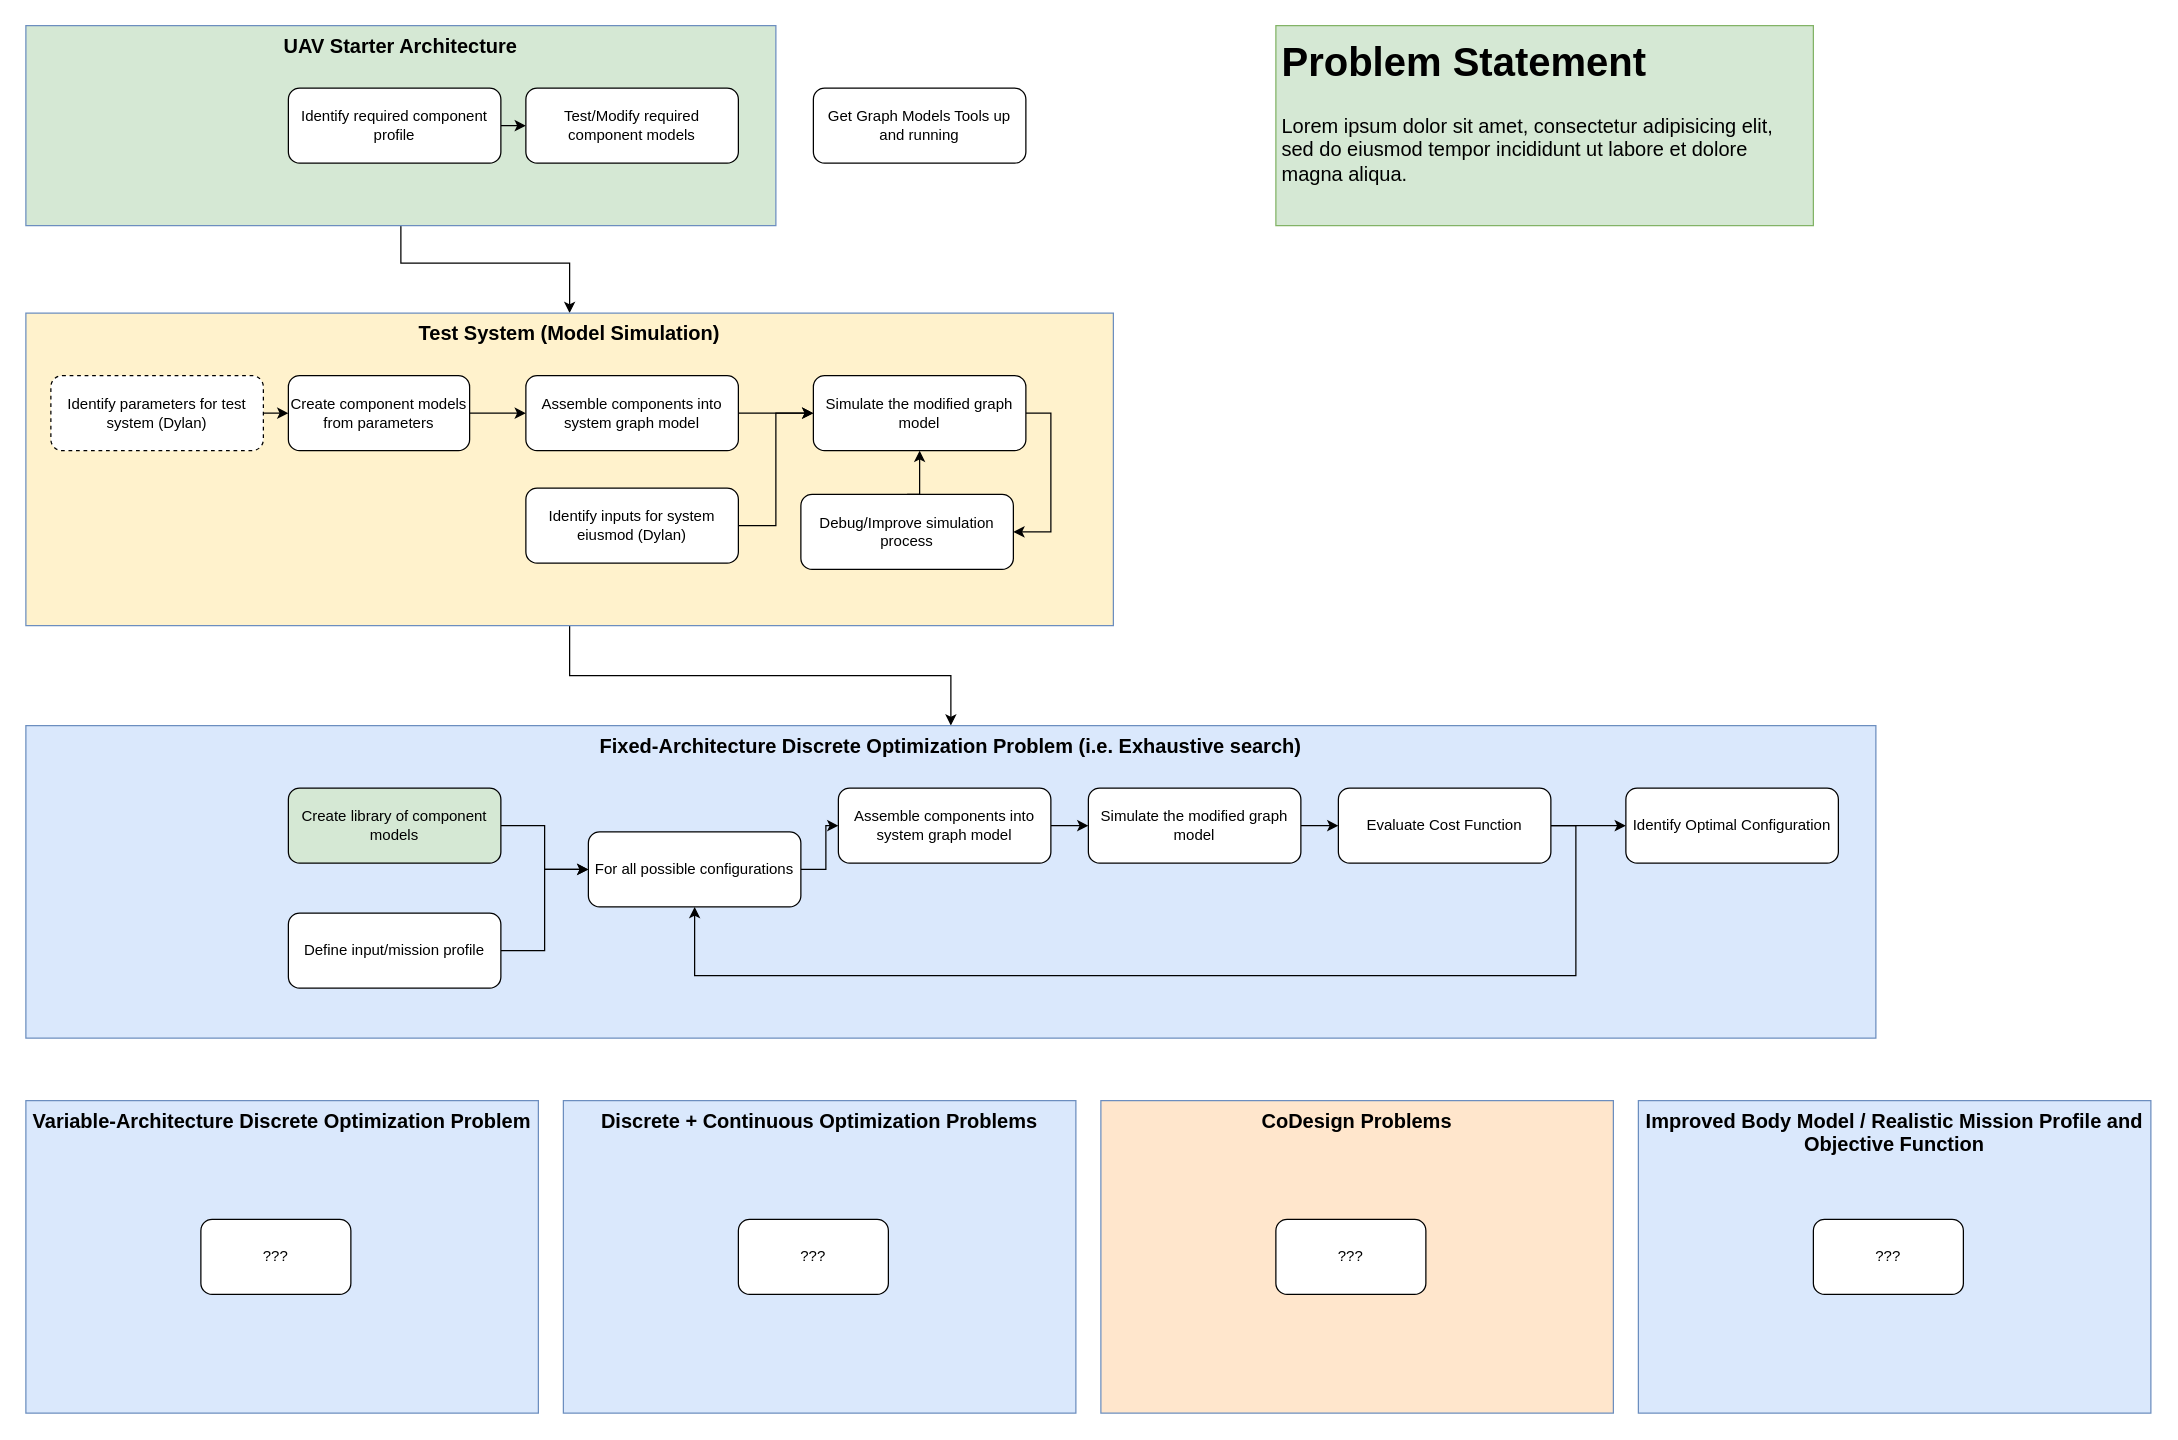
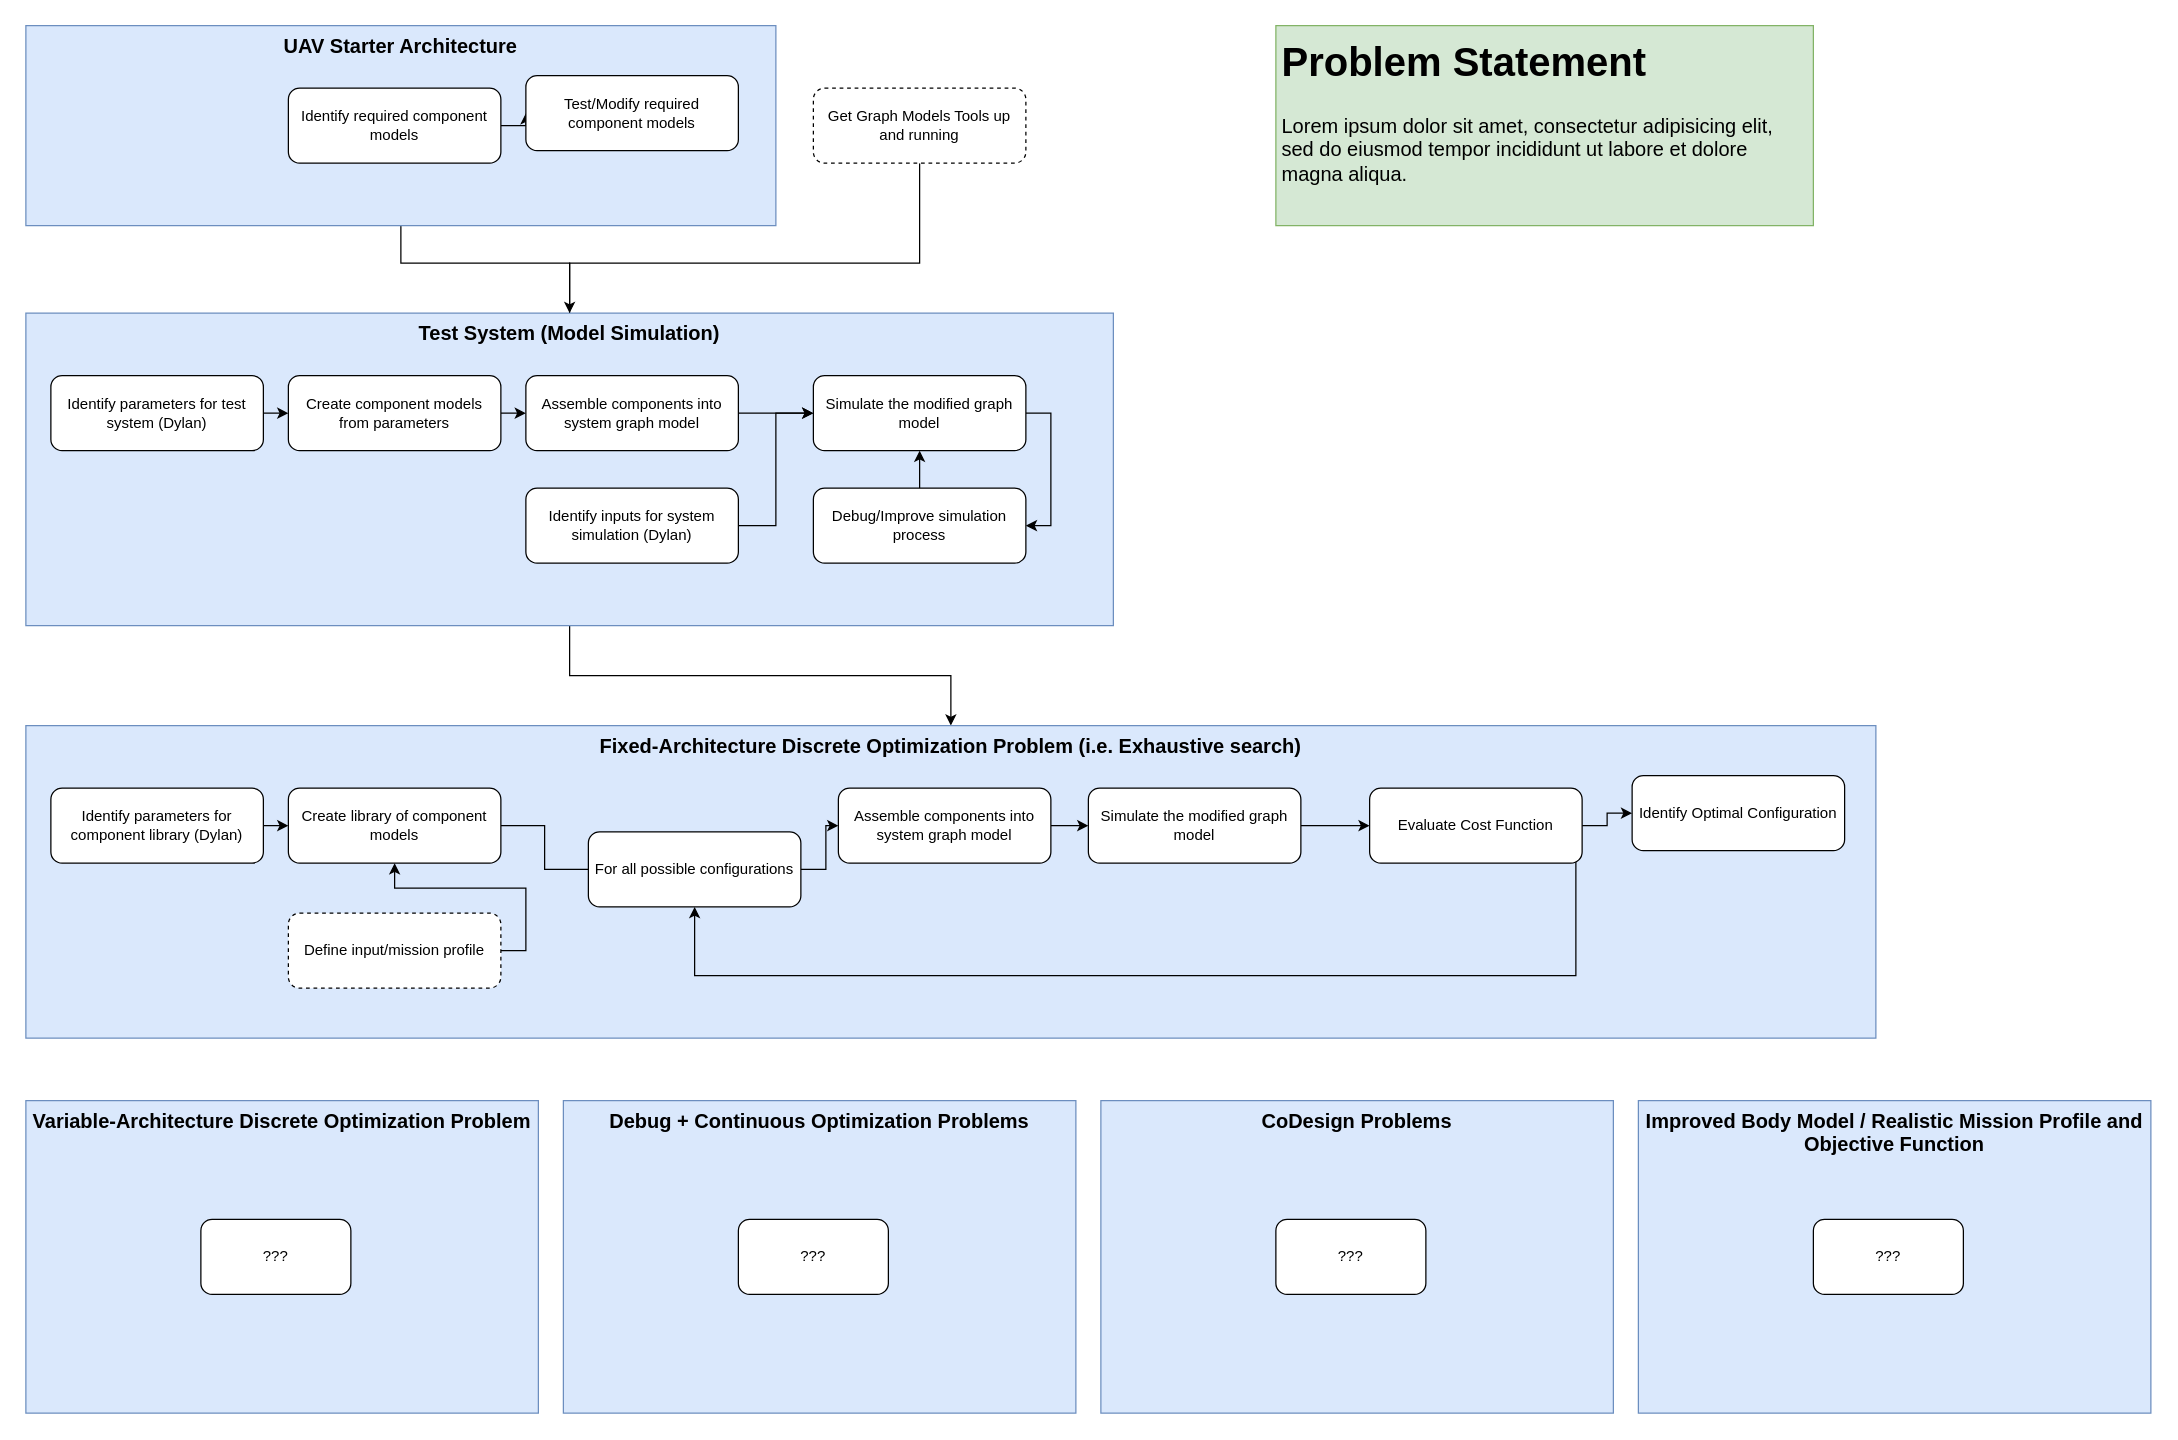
node "UAV Starter Architecture": fillcolor #d5e8d4 -> #dae8fc
node "Identify required component profile": label "Identify required component profile" -> "Identify required component models"
node "Test/Modify required component models": moved (632, 126) -> (632, 113)
node "Get Graph Models Tools up and running": style solid -> dashed
edge "UAV Starter Architecture" -> "Test System (Model Simulation)": arrowhead classic -> none
edge "Get Graph Models Tools up and running" -> "Test System (Model Simulation)": added
node "Identify parameters for test system (Dylan)": style dashed -> solid
node "Create component models from parameters": size 181x75 -> 213x75
node "Test System (Model Simulation)": fillcolor #fff2cc -> #dae8fc
node "Identify inputs for system eiusmod (Dylan)": label "Identify inputs for system eiusmod (Dylan)" -> "Identify inputs for system simulation (Dylan)"
node "Debug/Improve simulation process": moved (907, 532) -> (919, 526)
node "Identify parameters for component library (Dylan)": added
edge "Identify parameters for component library (Dylan)" -> "Create library of component models": added
node "Create library of component models": fillcolor #d5e8d4 -> #ffffff
node "Evaluate Cost Function": moved (1444, 826) -> (1476, 826)
node "Identify Optimal Configuration": moved (1732, 826) -> (1738, 813)
edge "Create library of component models" -> "For all possible configurations": arrowhead classic -> none
edge "Define input/mission profile" -> "For all possible configurations": now "Define input/mission profile" -> "Create library of component models"
node "Define input/mission profile": style solid -> dashed
node "Discrete + Continuous Optimization Problems": label "Discrete + Continuous Optimization Problems" -> "Debug + Continuous Optimization Problems"
node "CoDesign Problems": fillcolor #ffe6cc -> #dae8fc
